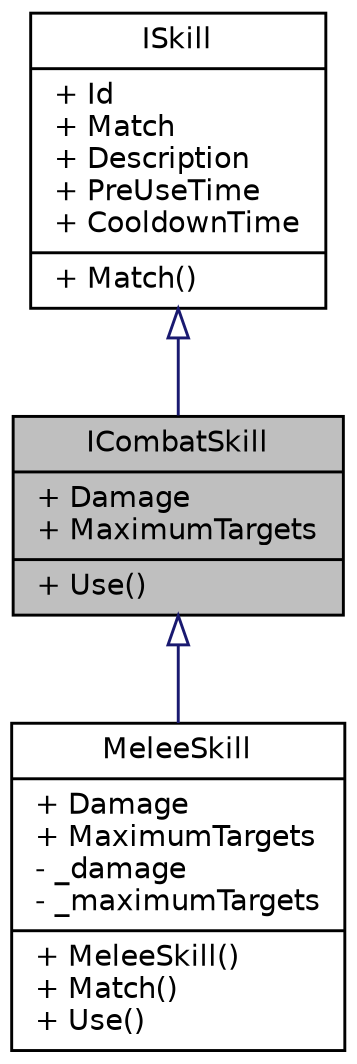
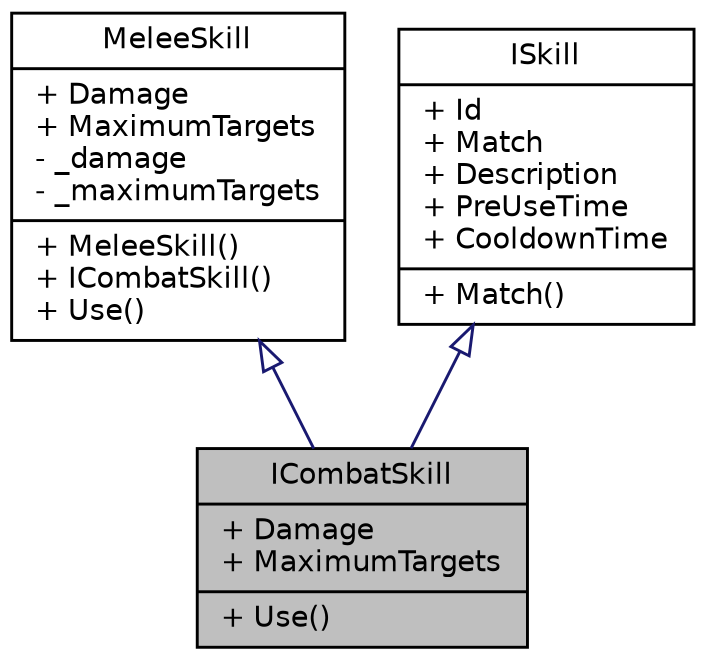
edge "MeleeSkill" -> "ICombatSkill": reversed
node "MeleeSkill": text "+ Match()" -> "+ ICombatSkill()"
